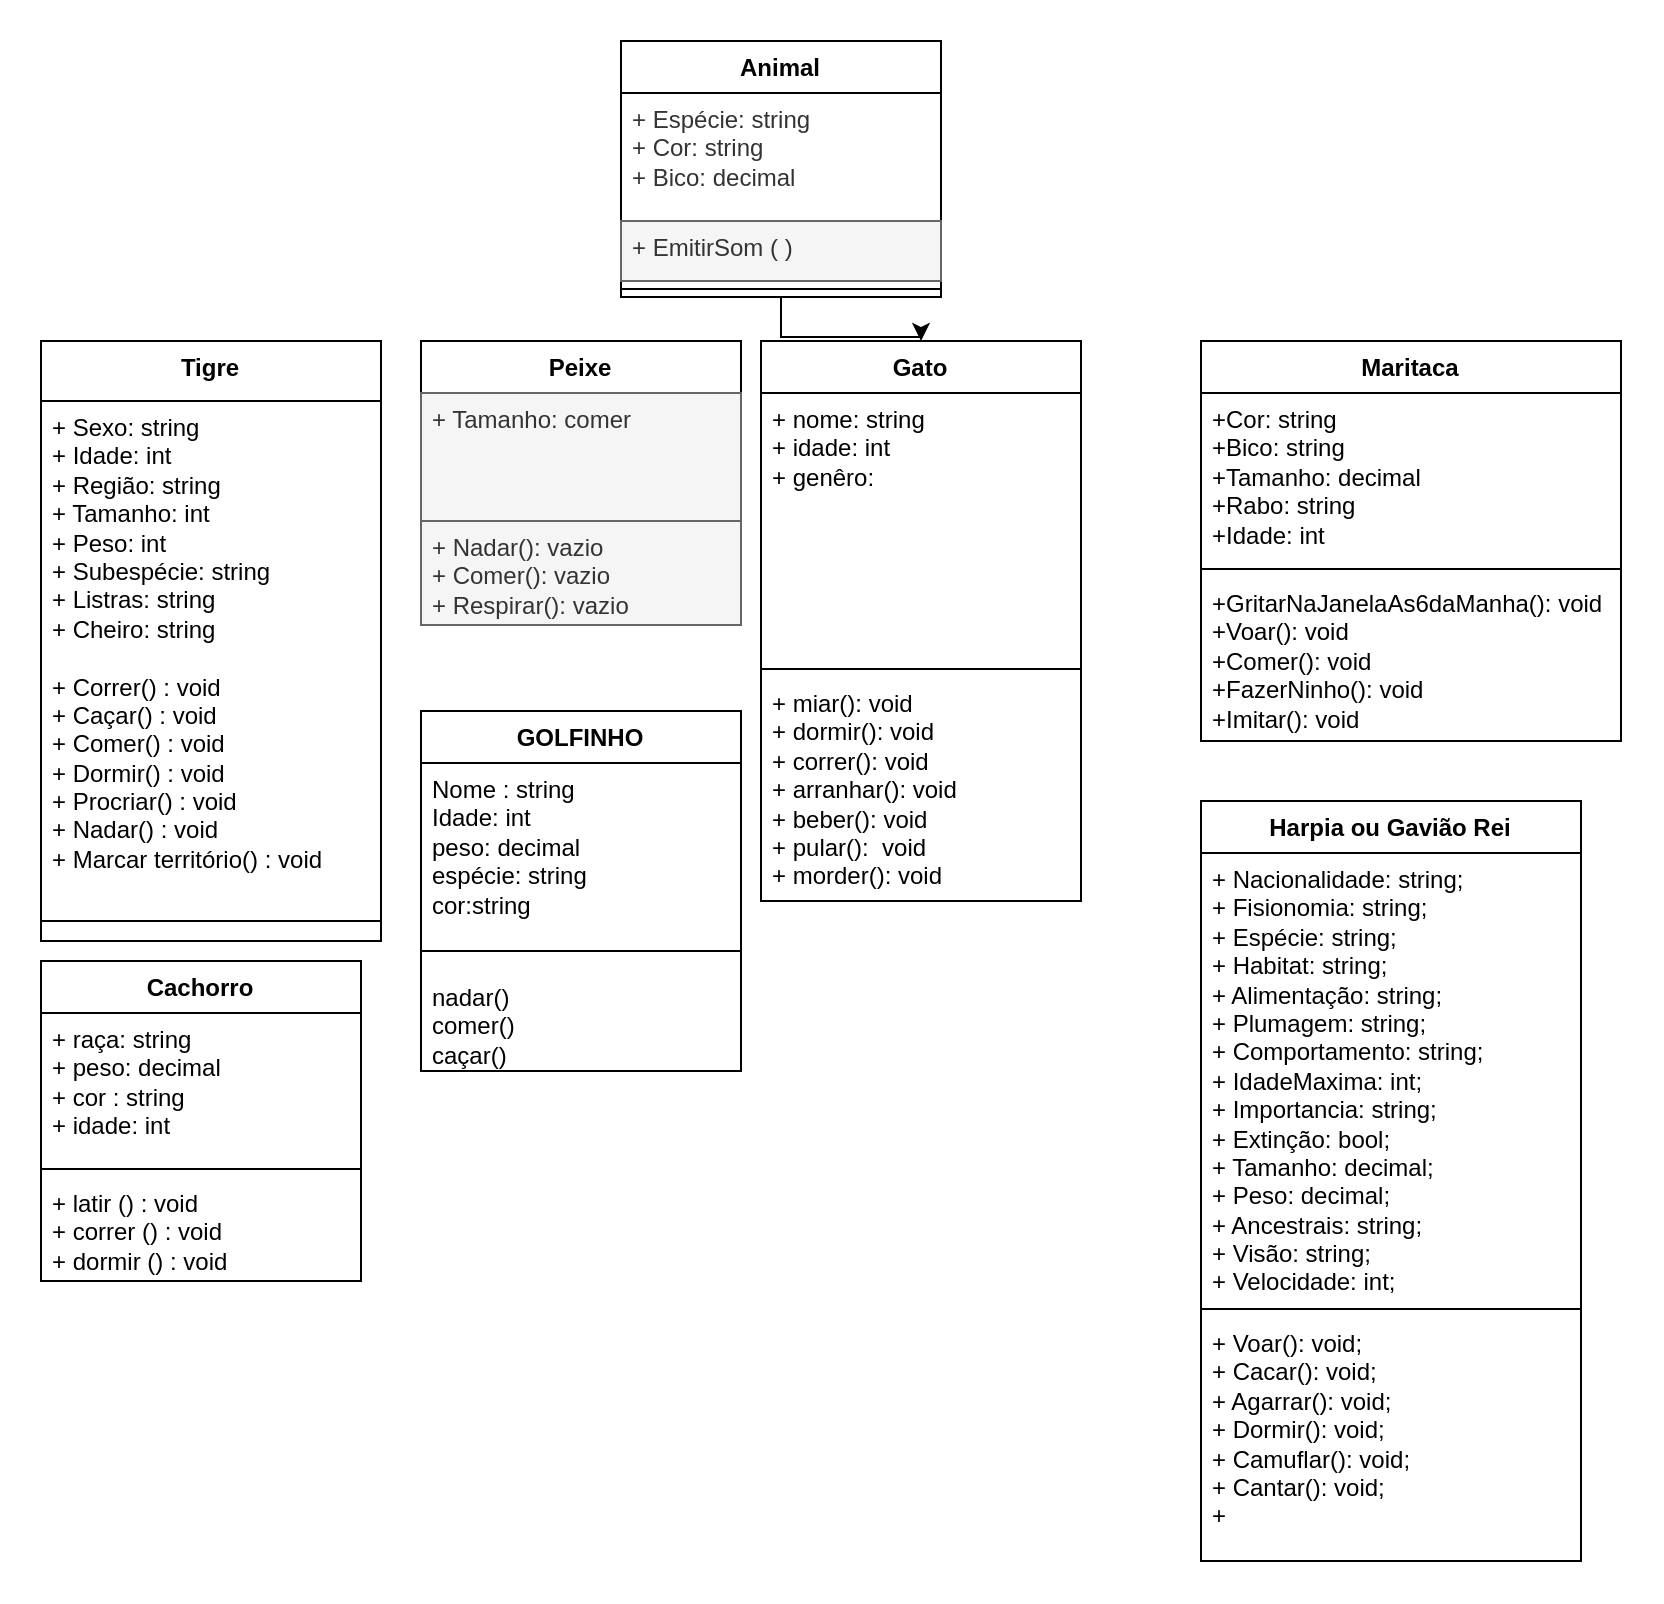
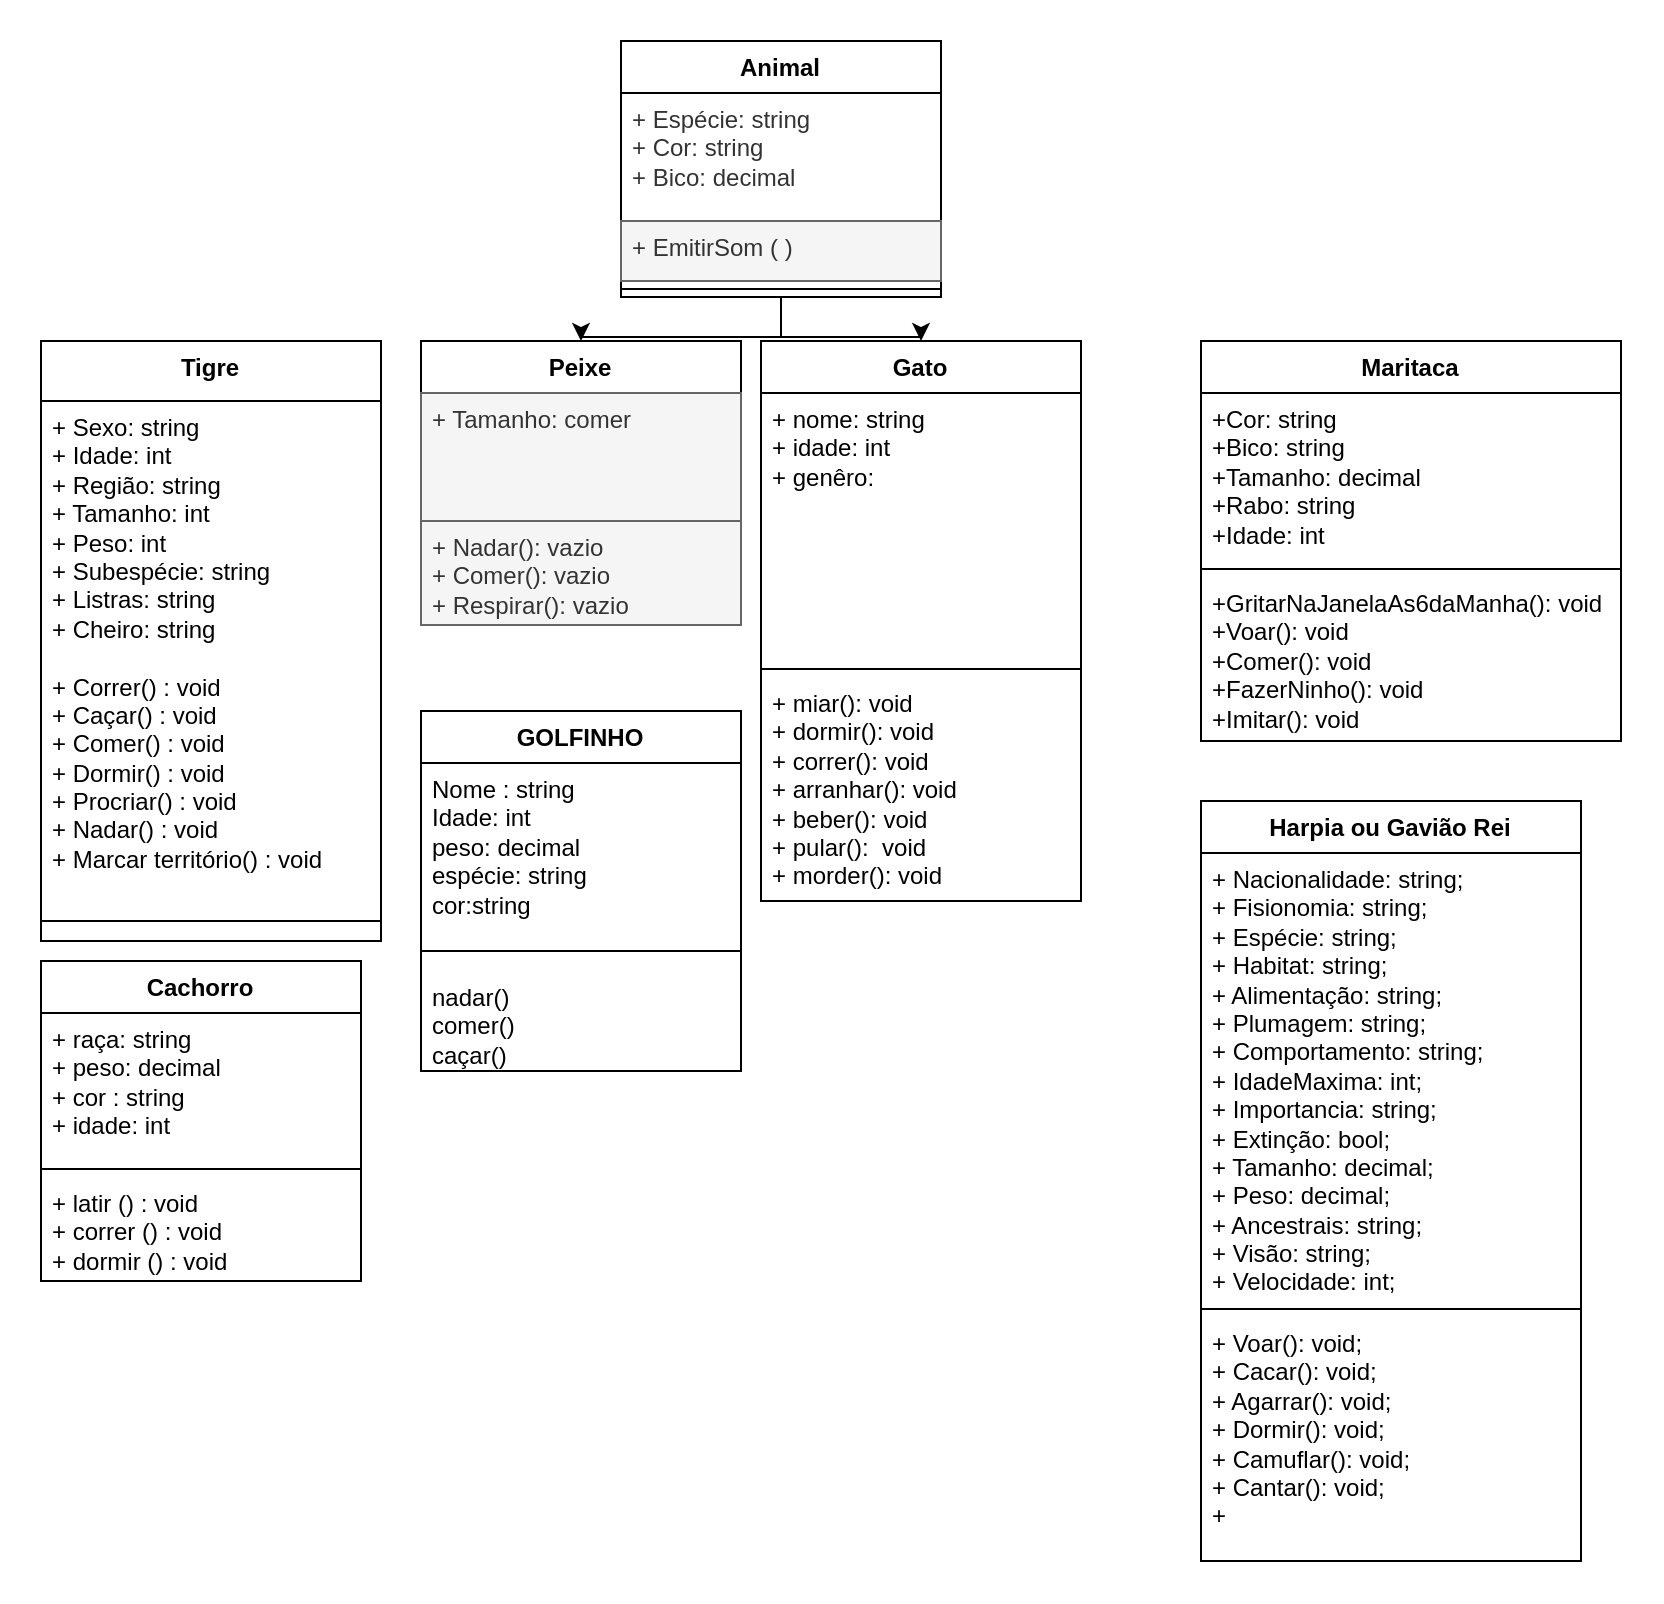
edge "Animal" -> "Peixe": added
